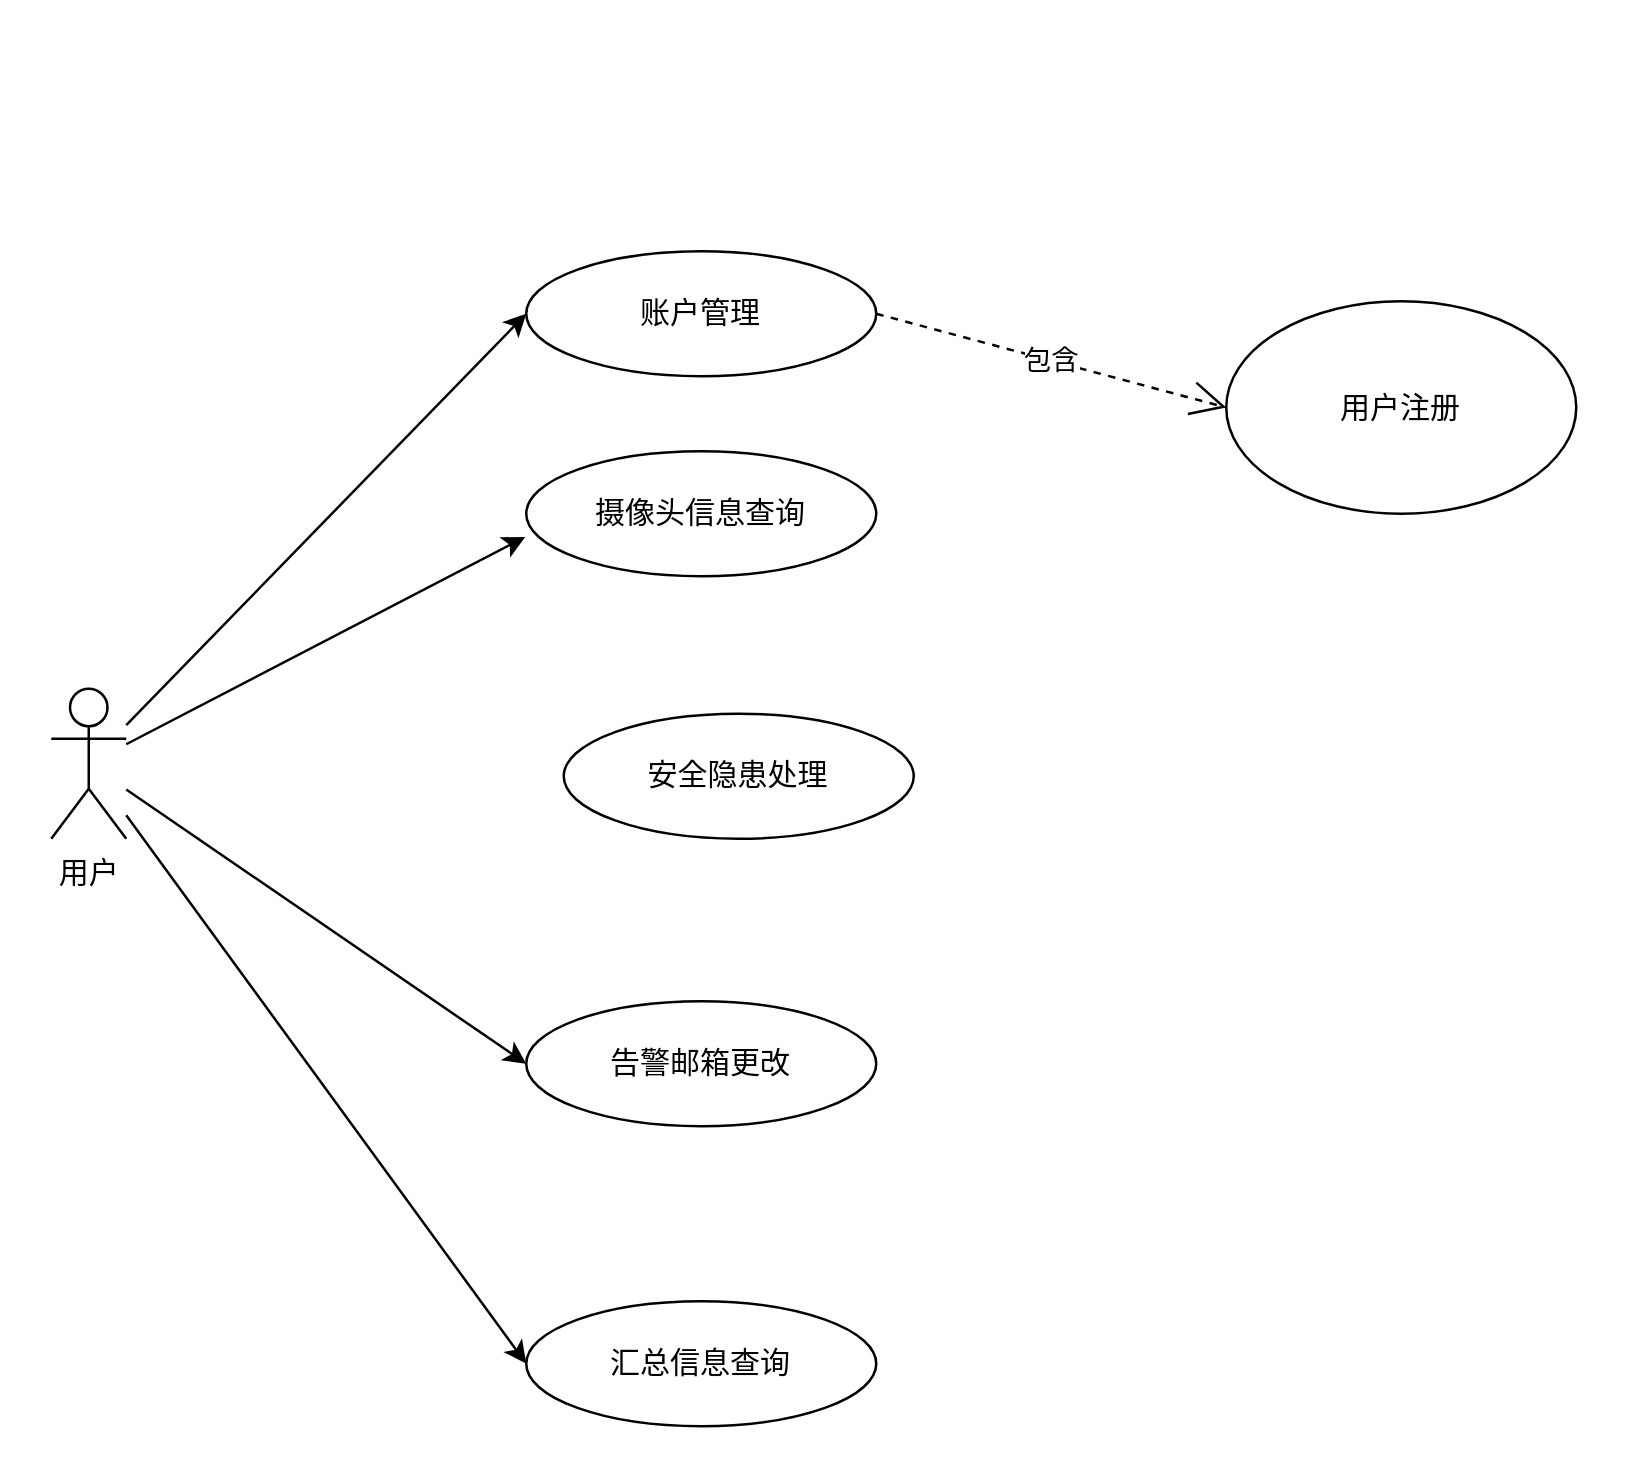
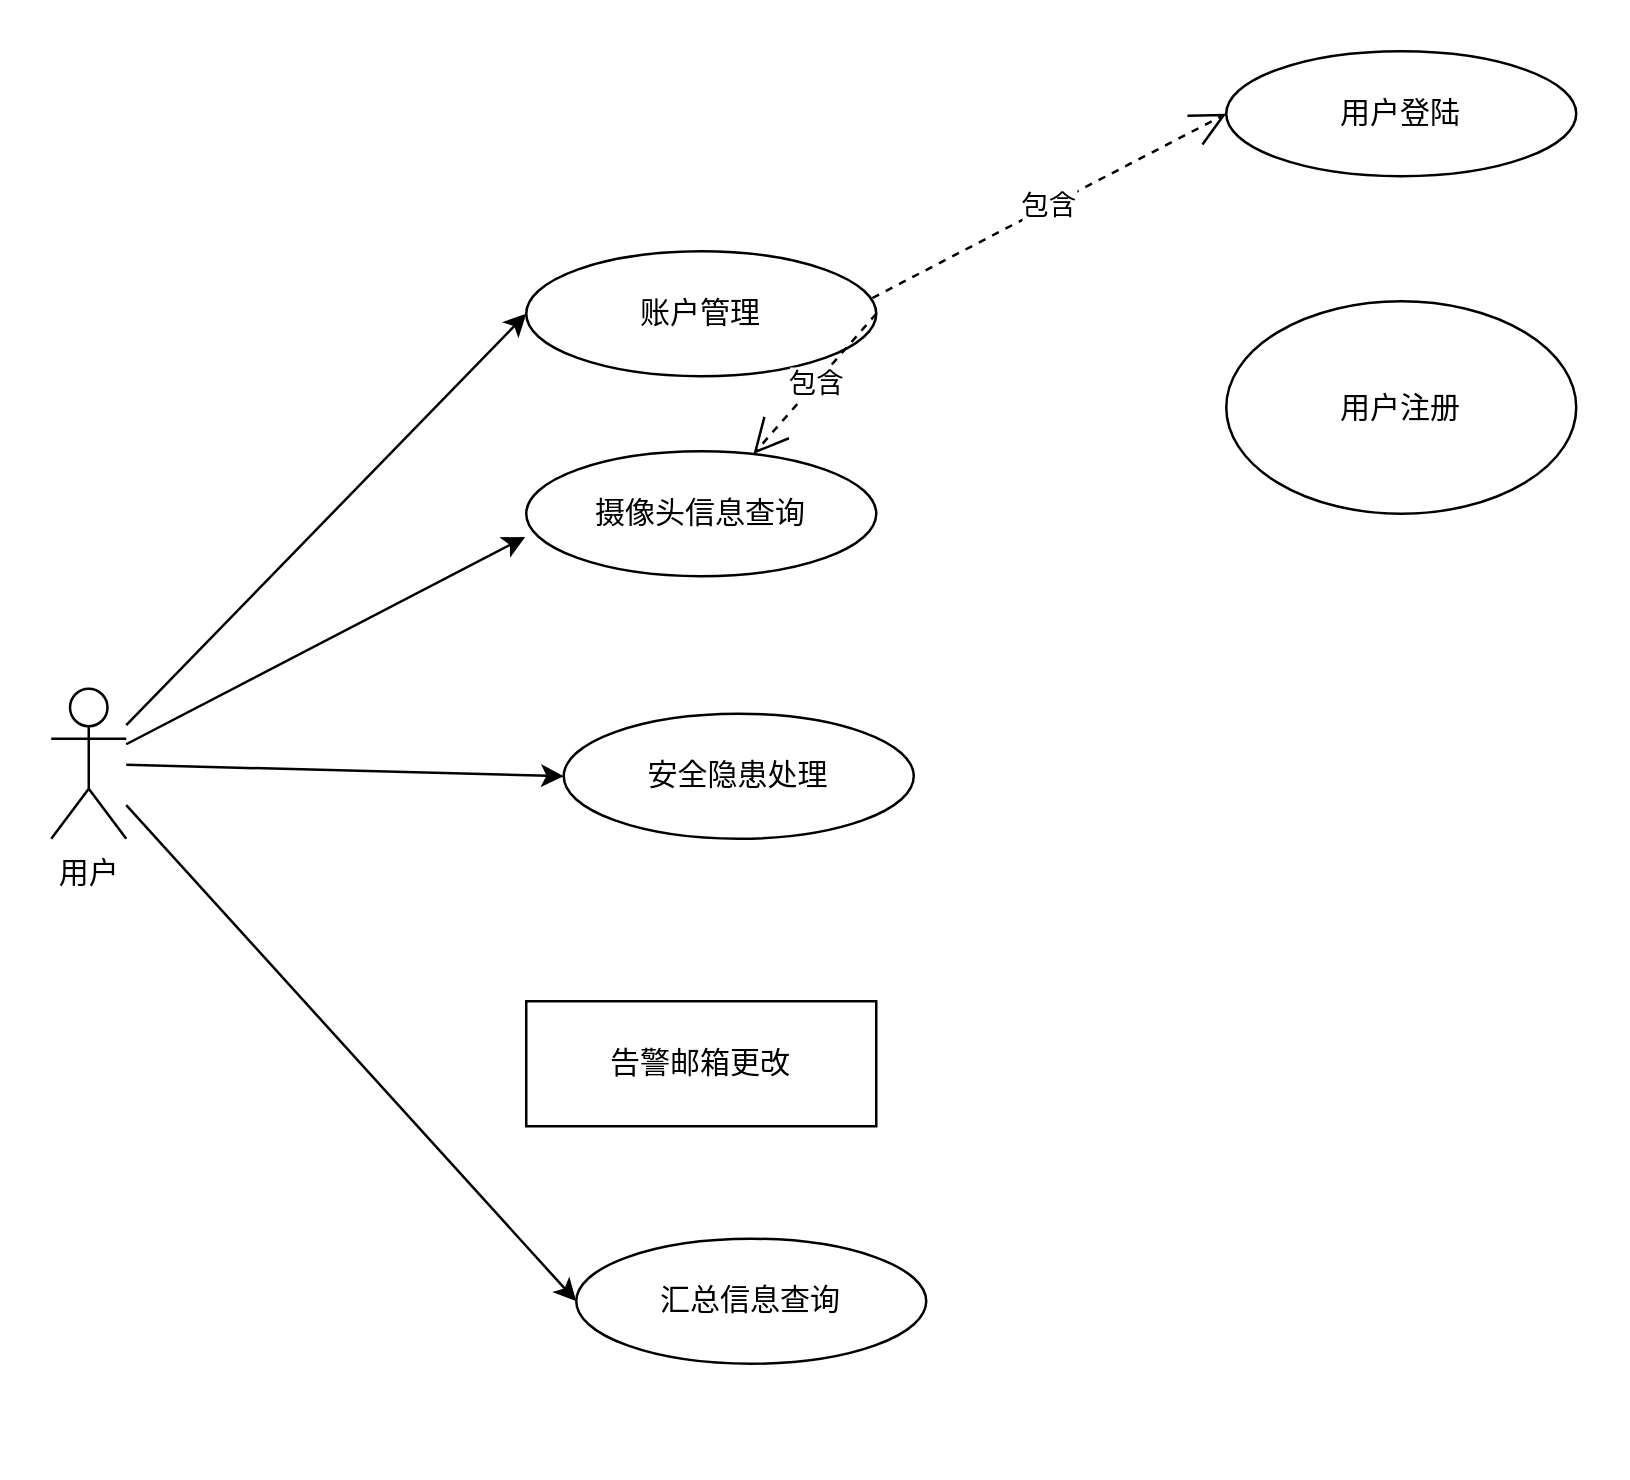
node "用户登陆": added
edge "账户管理" -> "用户登陆": added, label "包含"
edge "账户管理" -> "用户注册": now "账户管理" -> "摄像头信息查询"
edge "用户" -> "安全隐患处理": added
edge "用户" -> "告警邮箱更改": removed
node "告警邮箱更改": shape ellipse -> rectangle
node "汇总信息查询": moved (701, 1364) -> (751, 1301)
